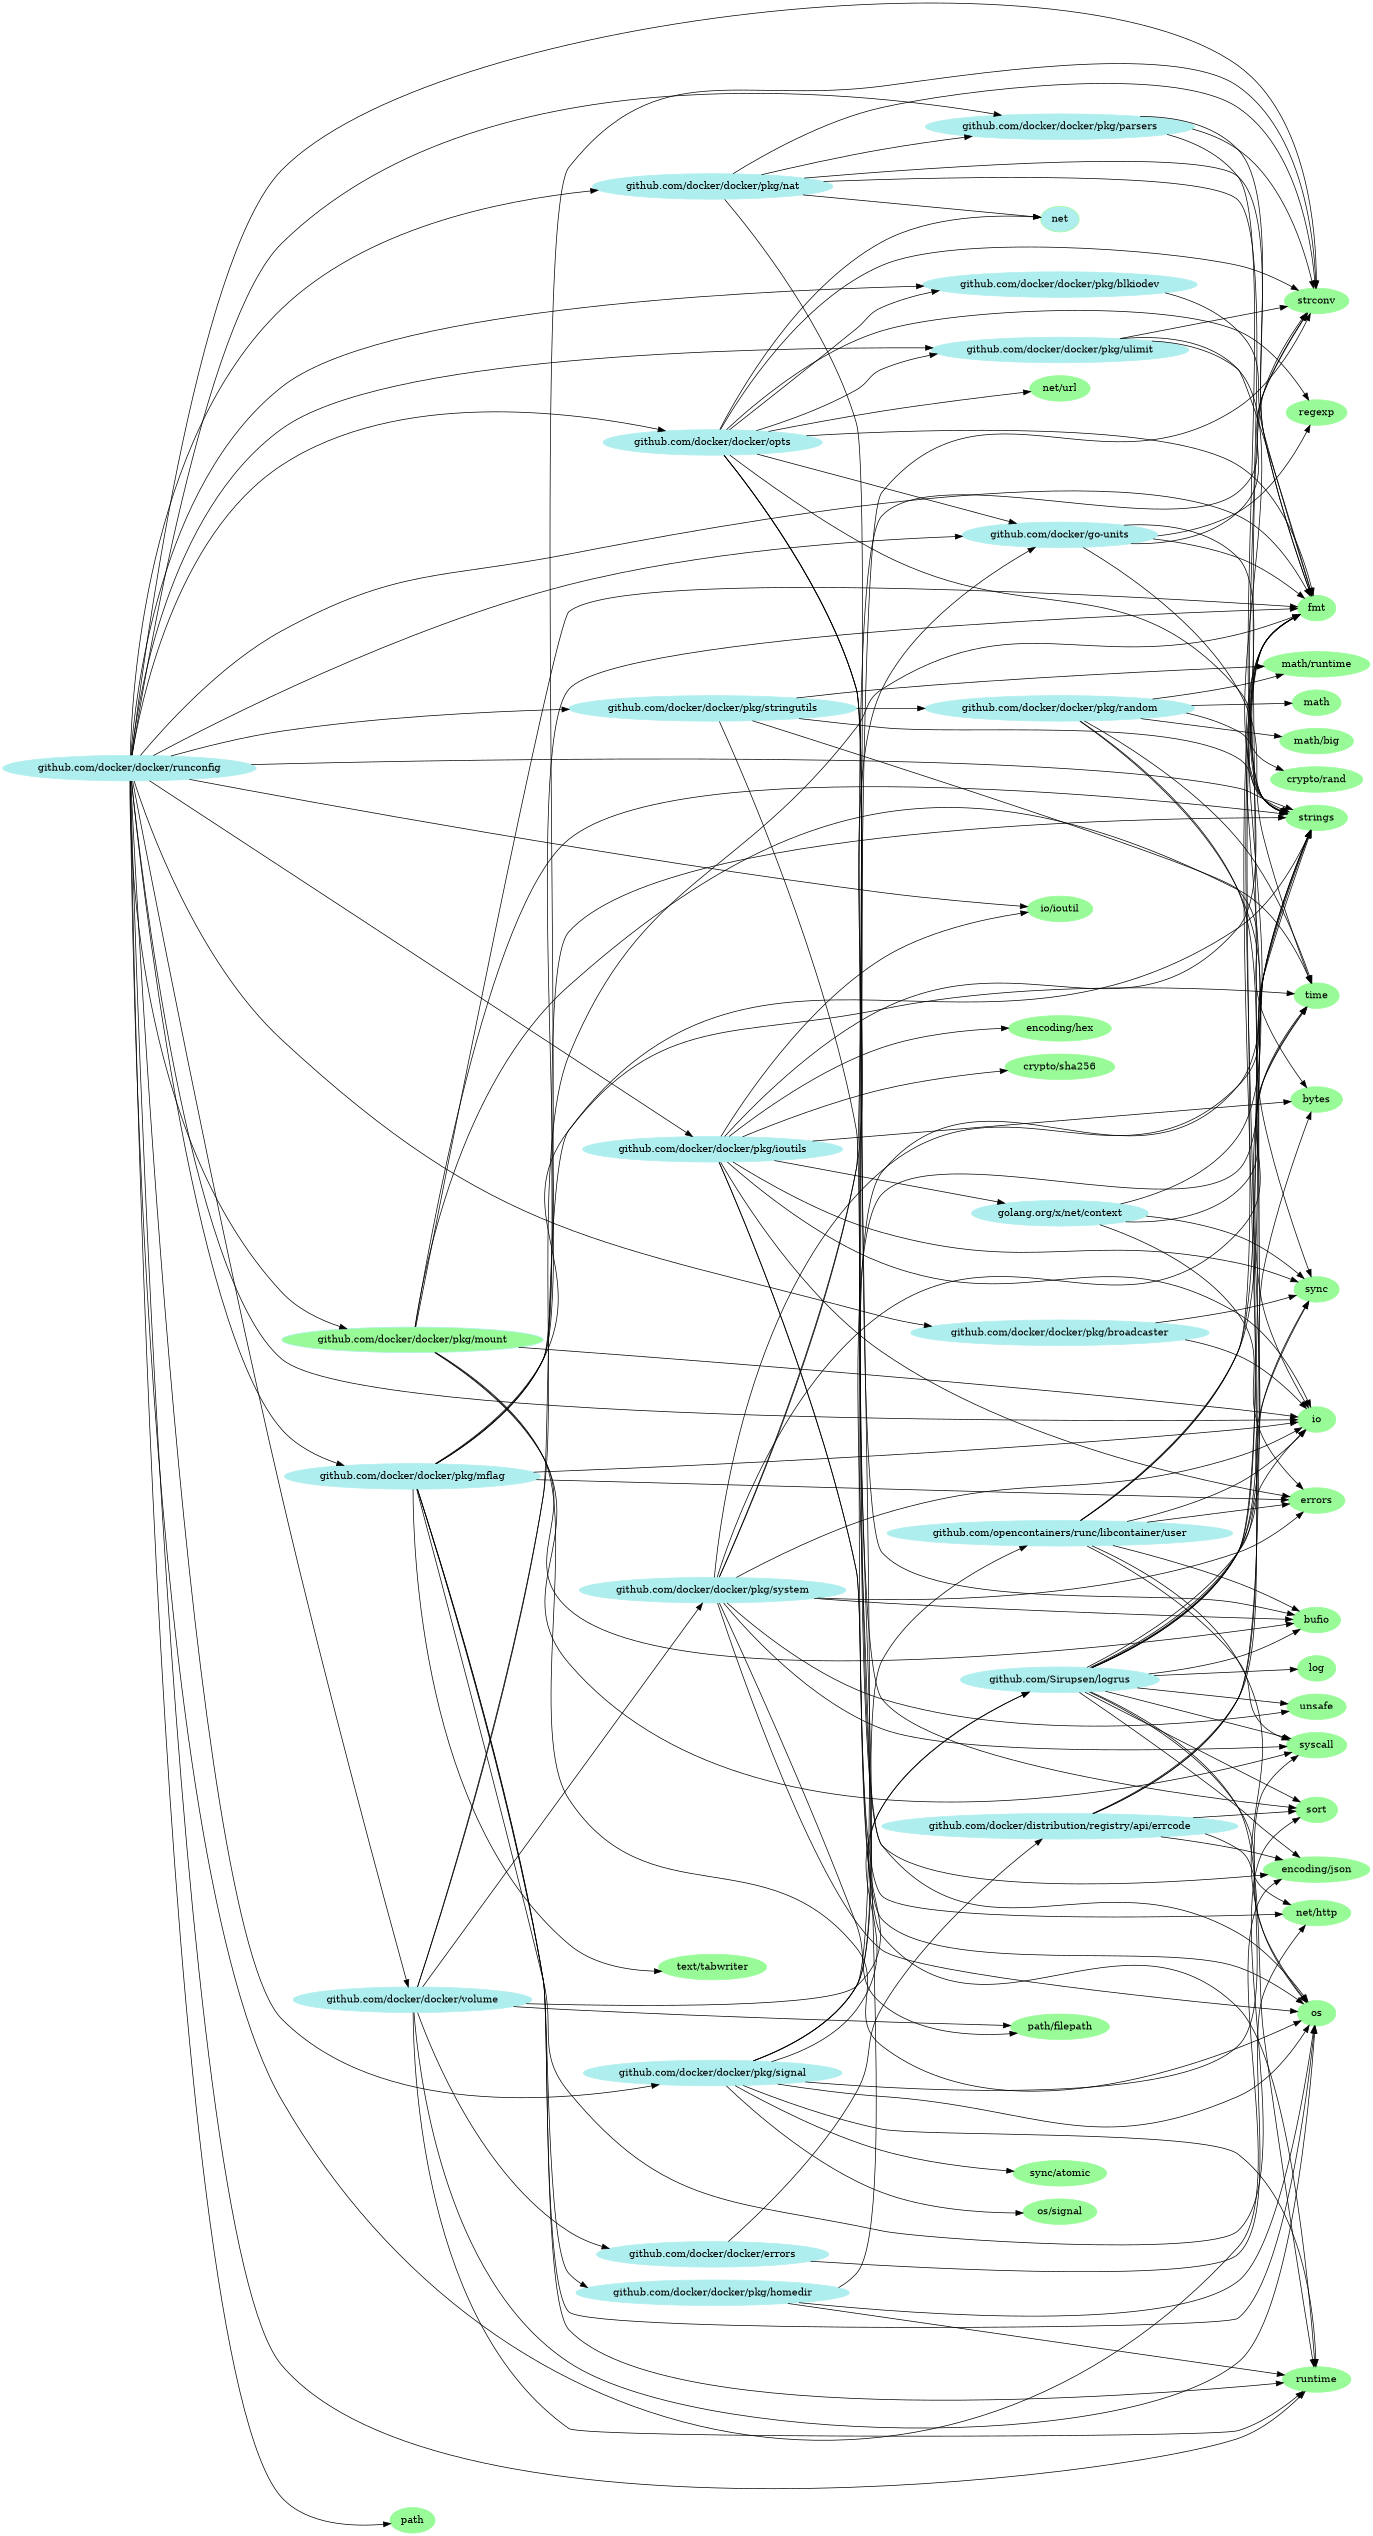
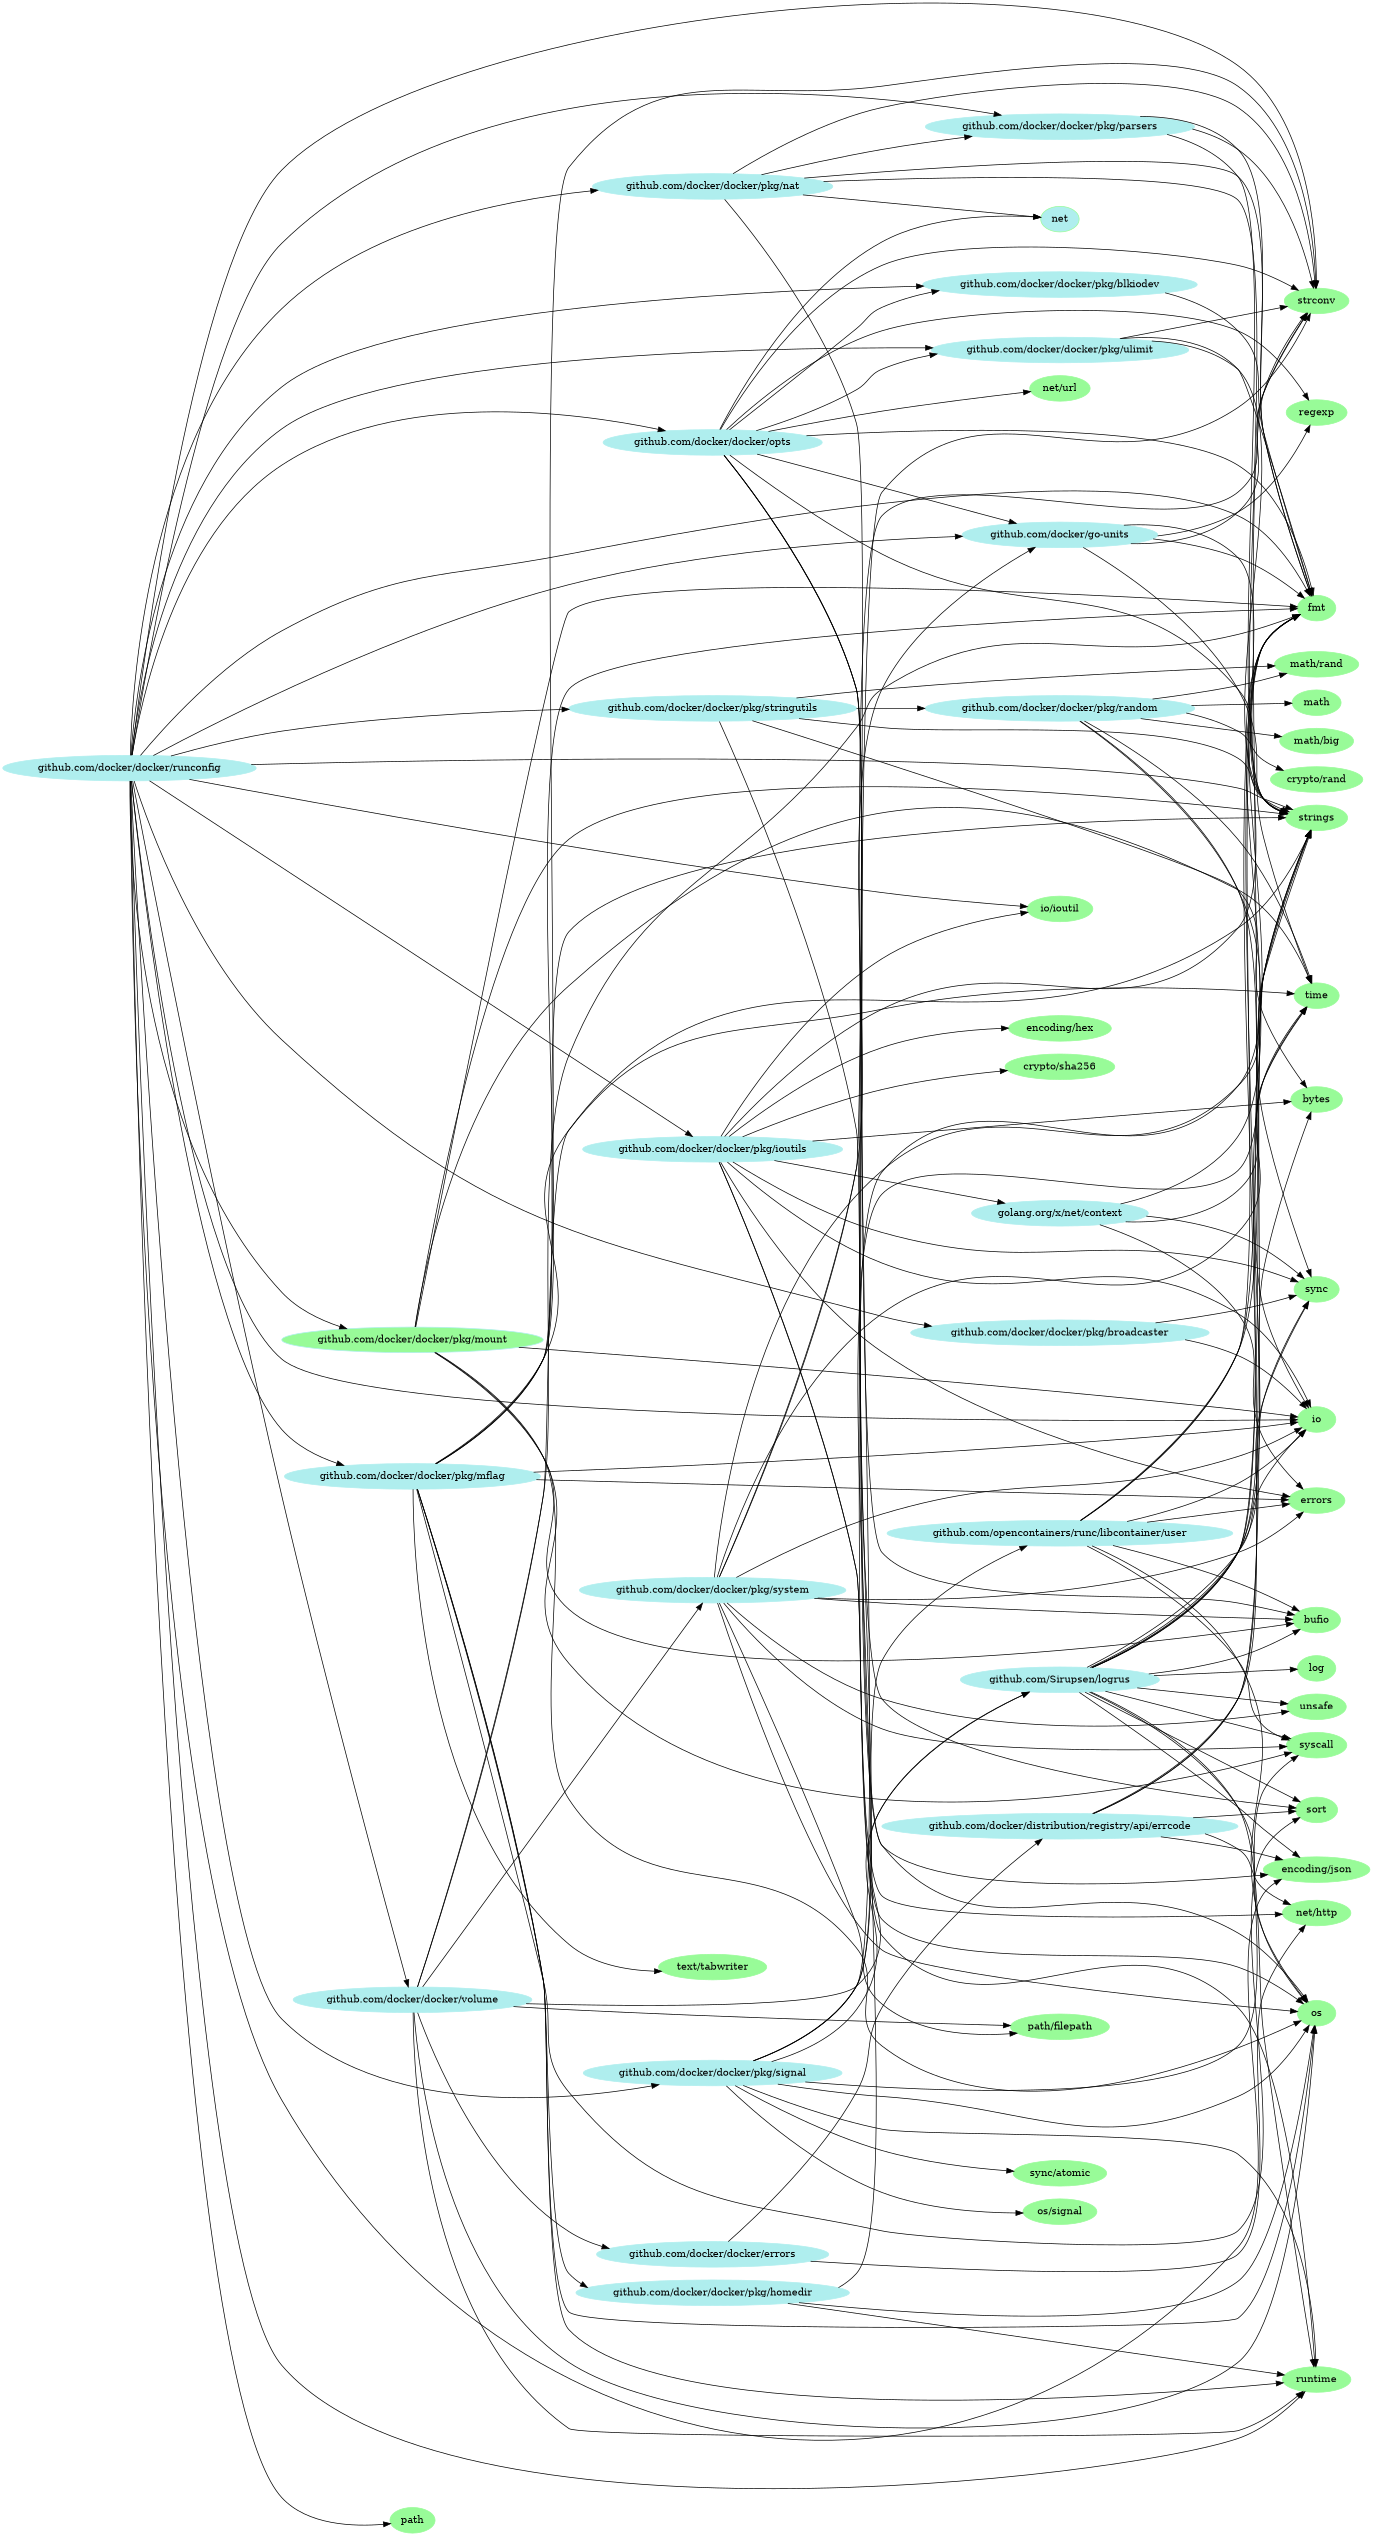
node "math/runtime": label "math/runtime" -> "math/rand"
